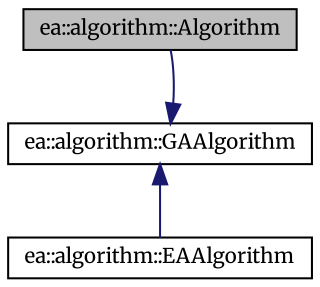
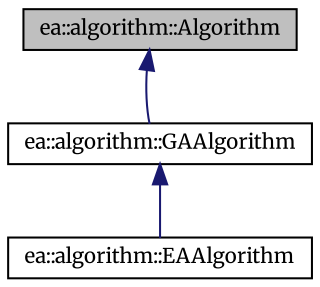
edge "ea::algorithm::Algorithm" -> "ea::algorithm::GAAlgorithm": reversed
